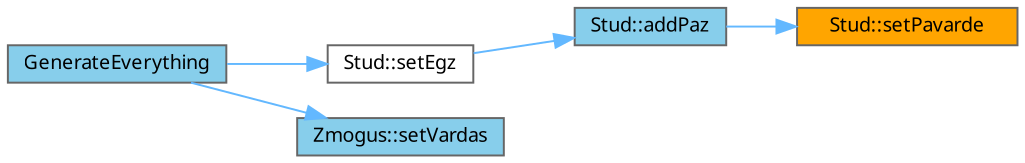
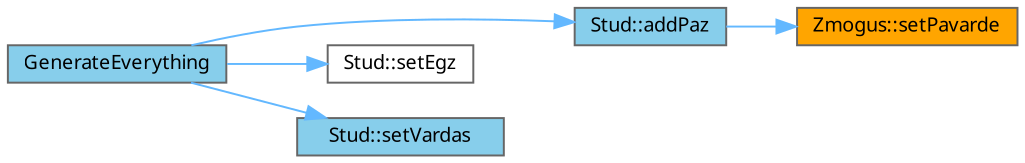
node "Stud::setPavarde": label "Stud::setPavarde" -> "Zmogus::setPavarde"
edge "Stud::setEgz" -> "Stud::addPaz": now "GenerateEverything" -> "Stud::addPaz"
node "Zmogus::setVardas": label "Zmogus::setVardas" -> "Stud::setVardas"
